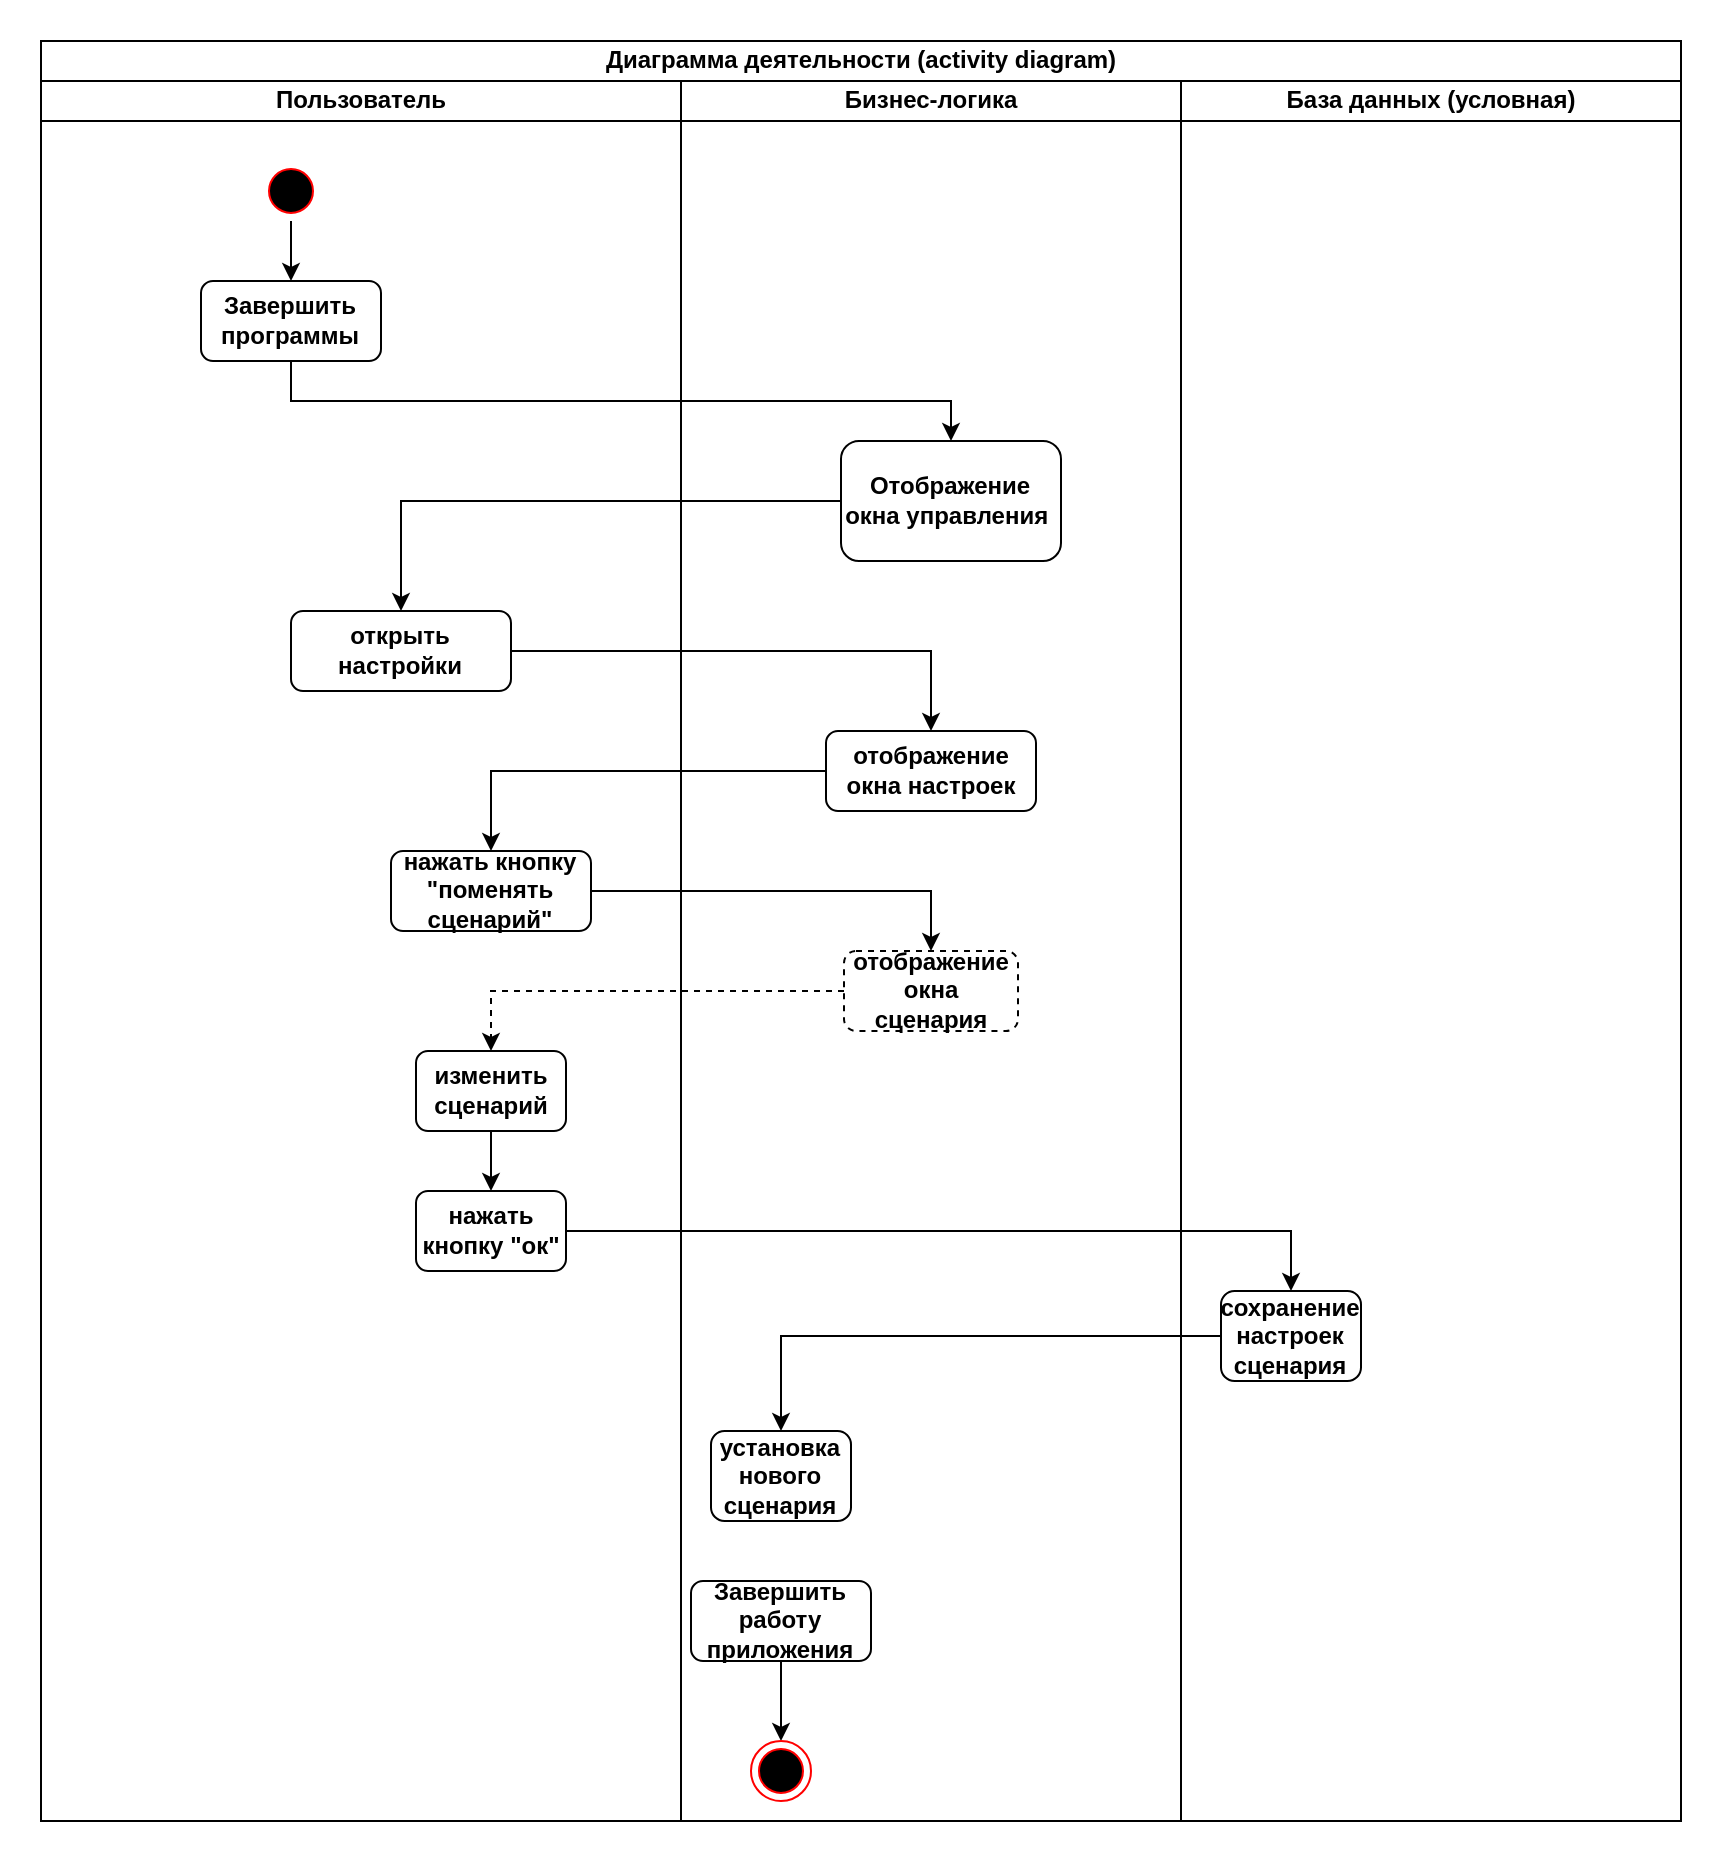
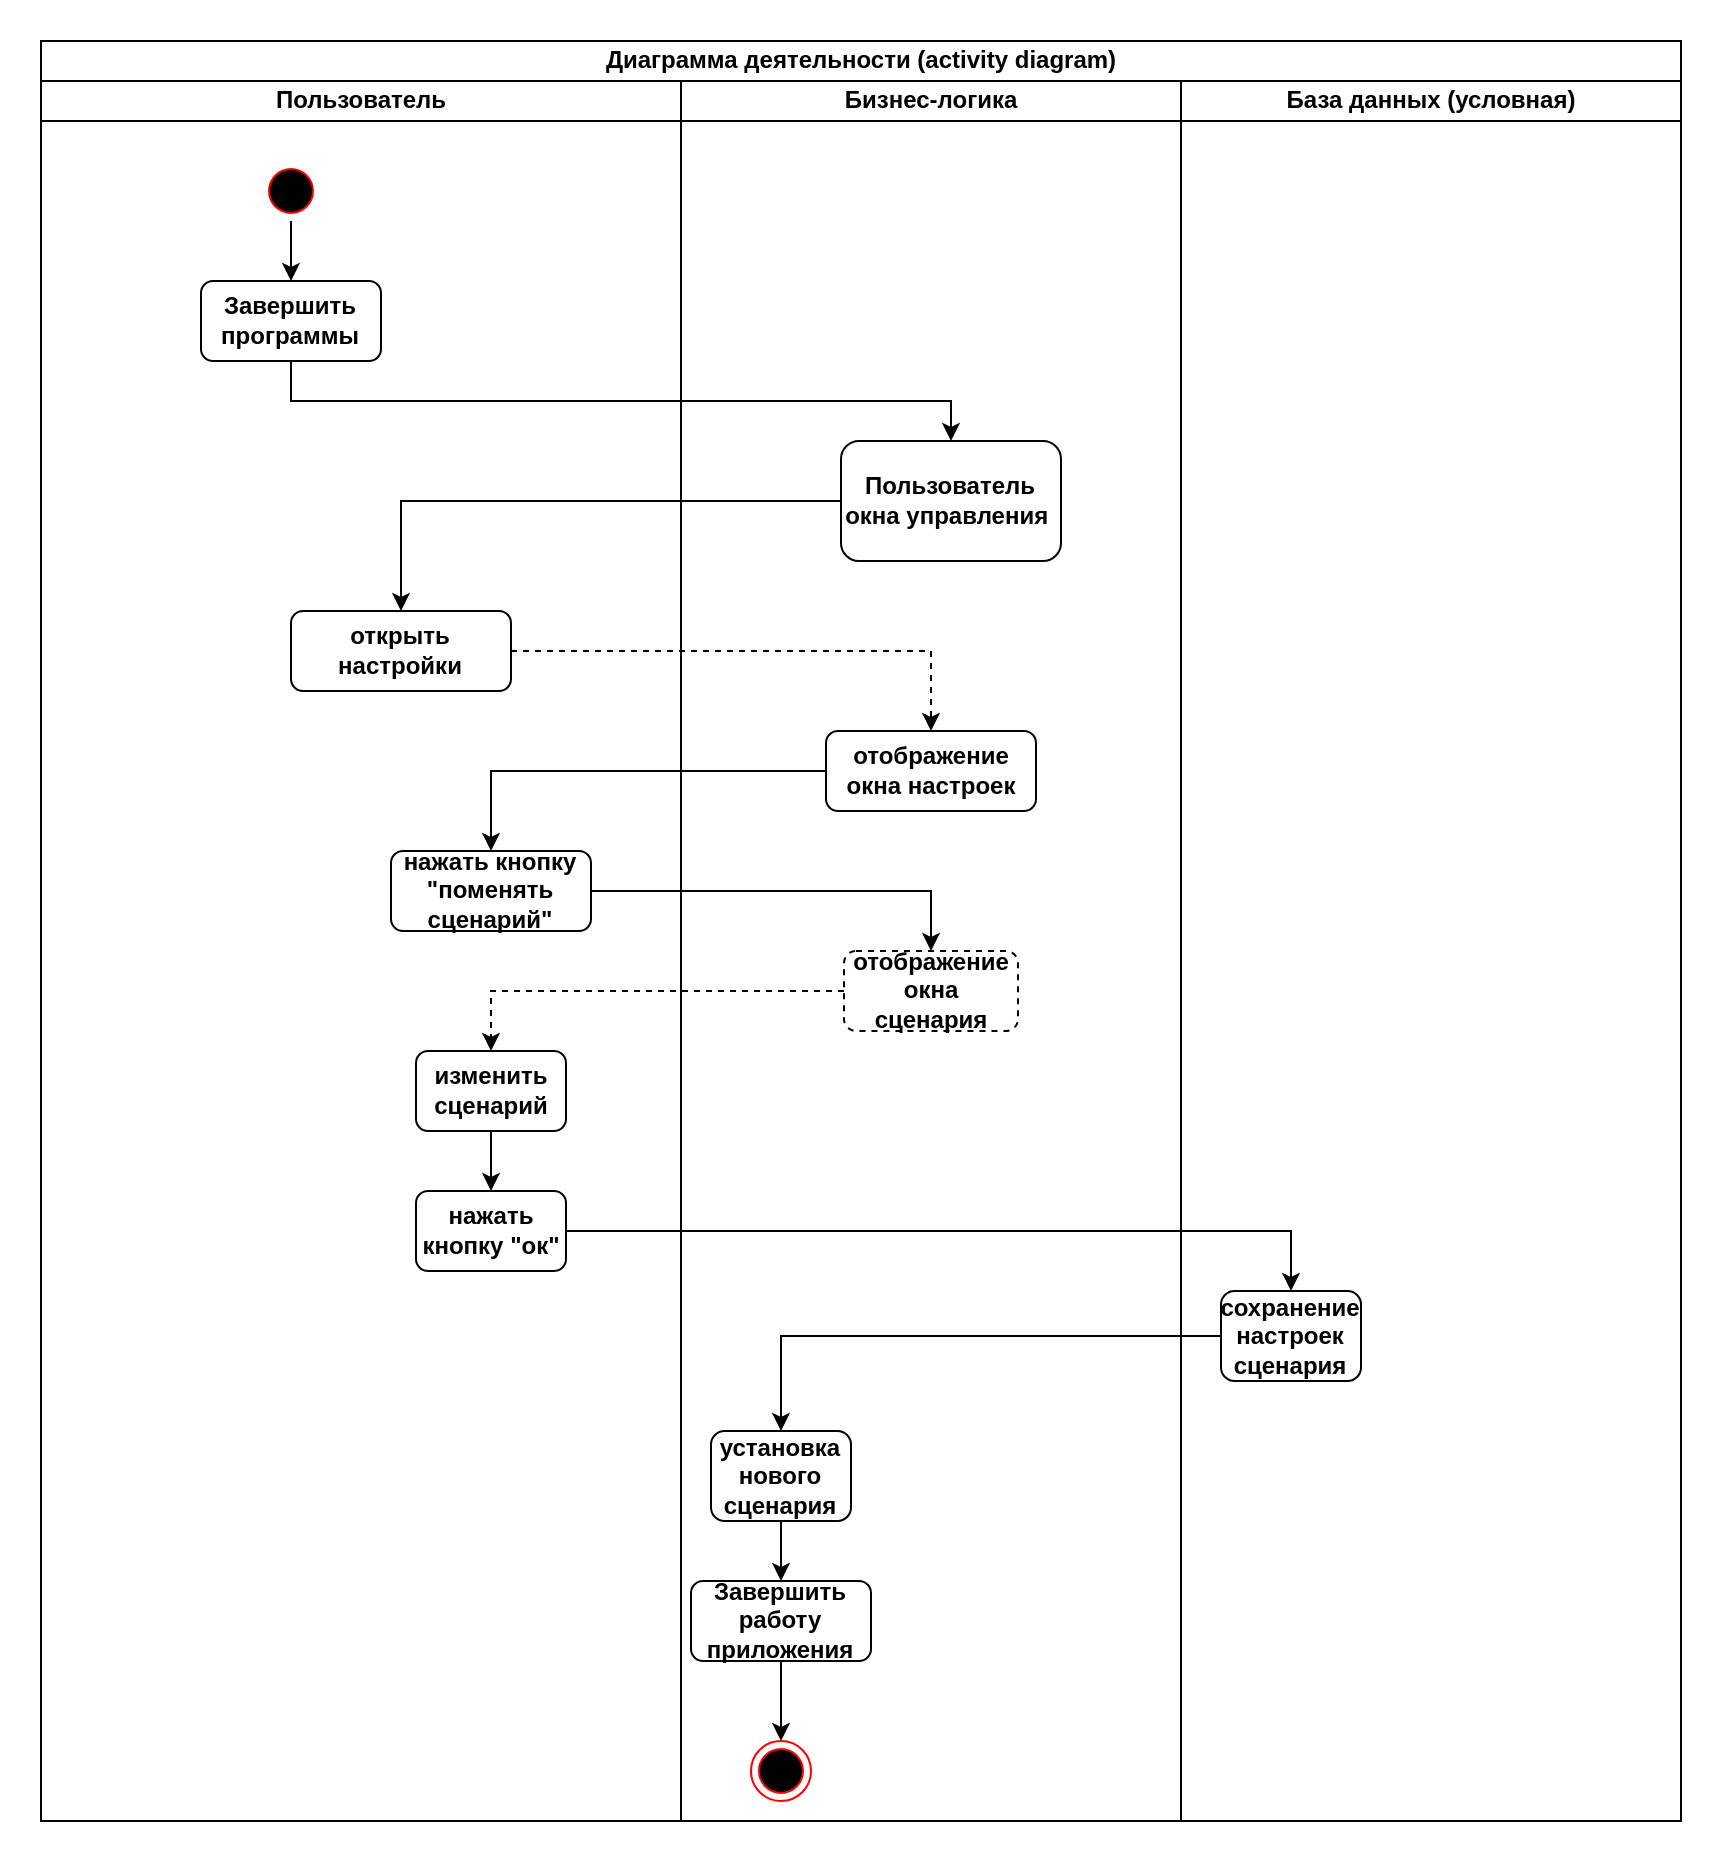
node "Отображение окна управления": label "Отображение окна управления" -> "Пользователь окна управления"
edge "открыть настройки" -> "отображение окна настроек": style solid -> dashed
edge "установка нового сценария" -> "Завершить работу приложения": added
